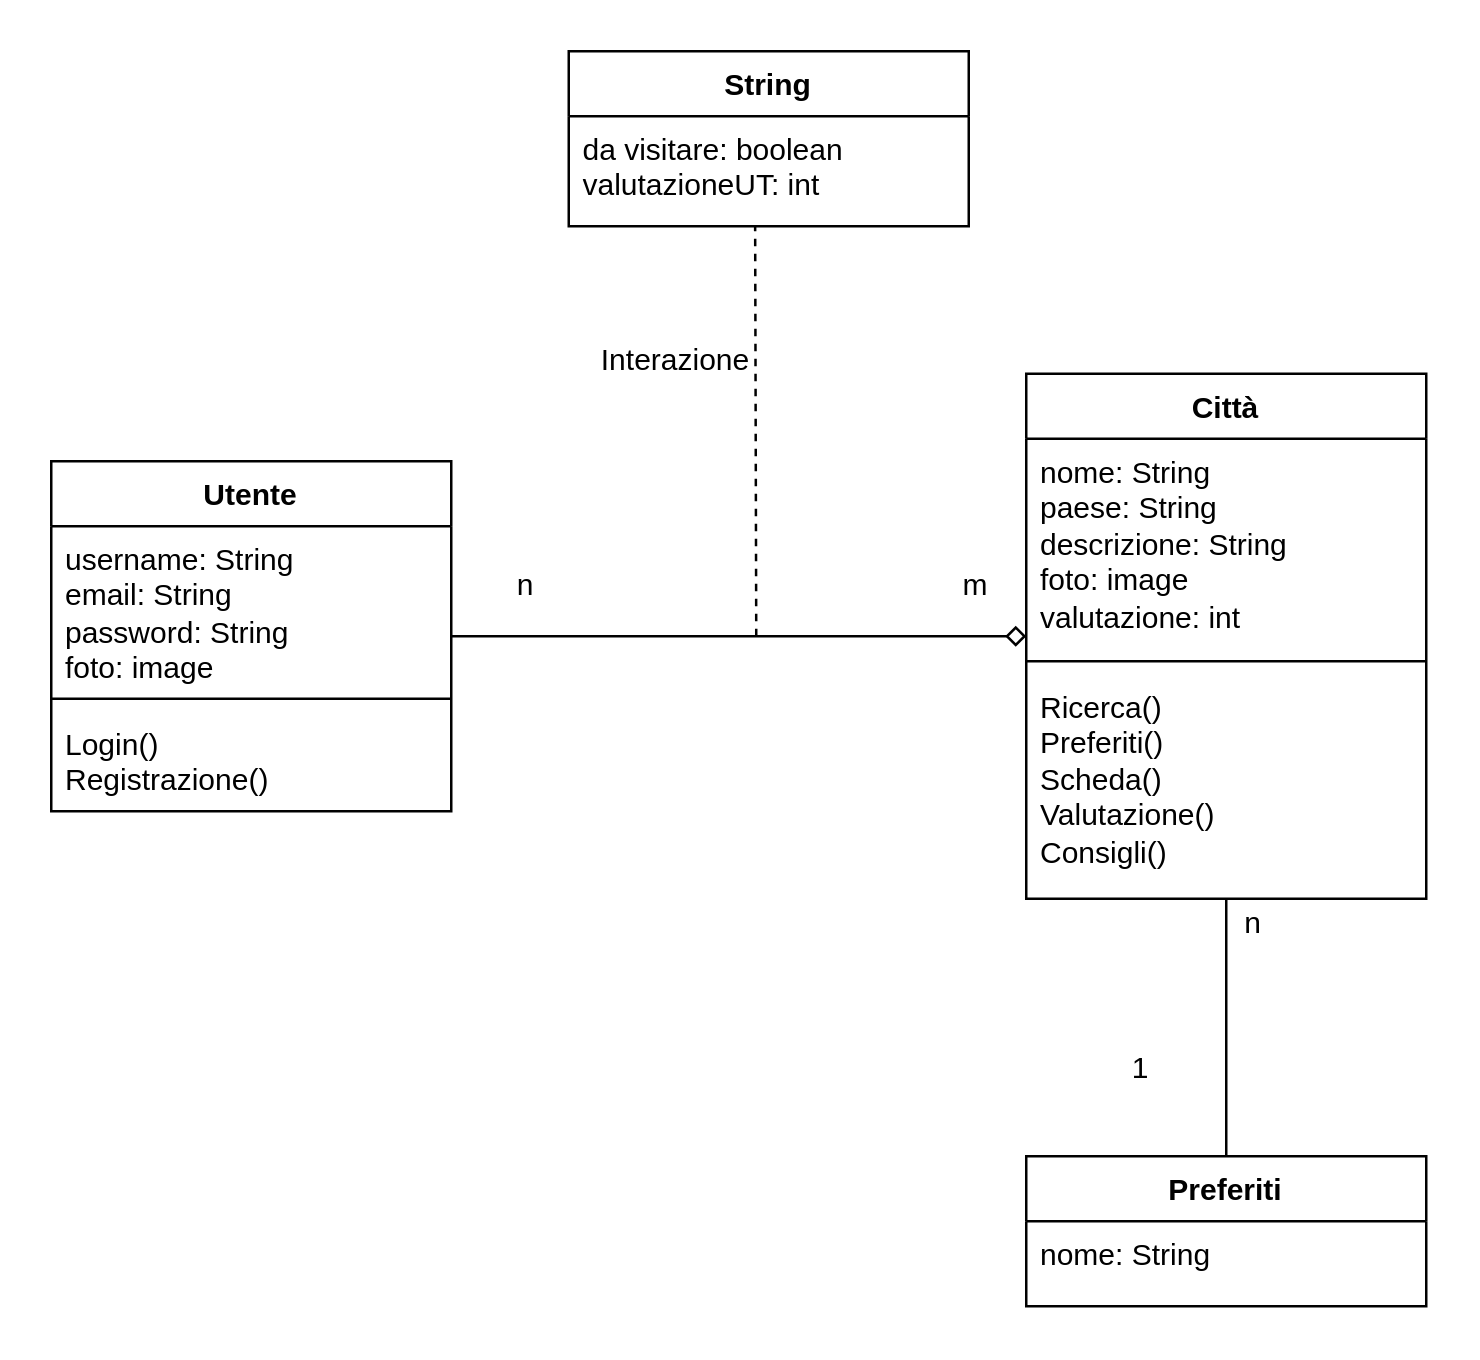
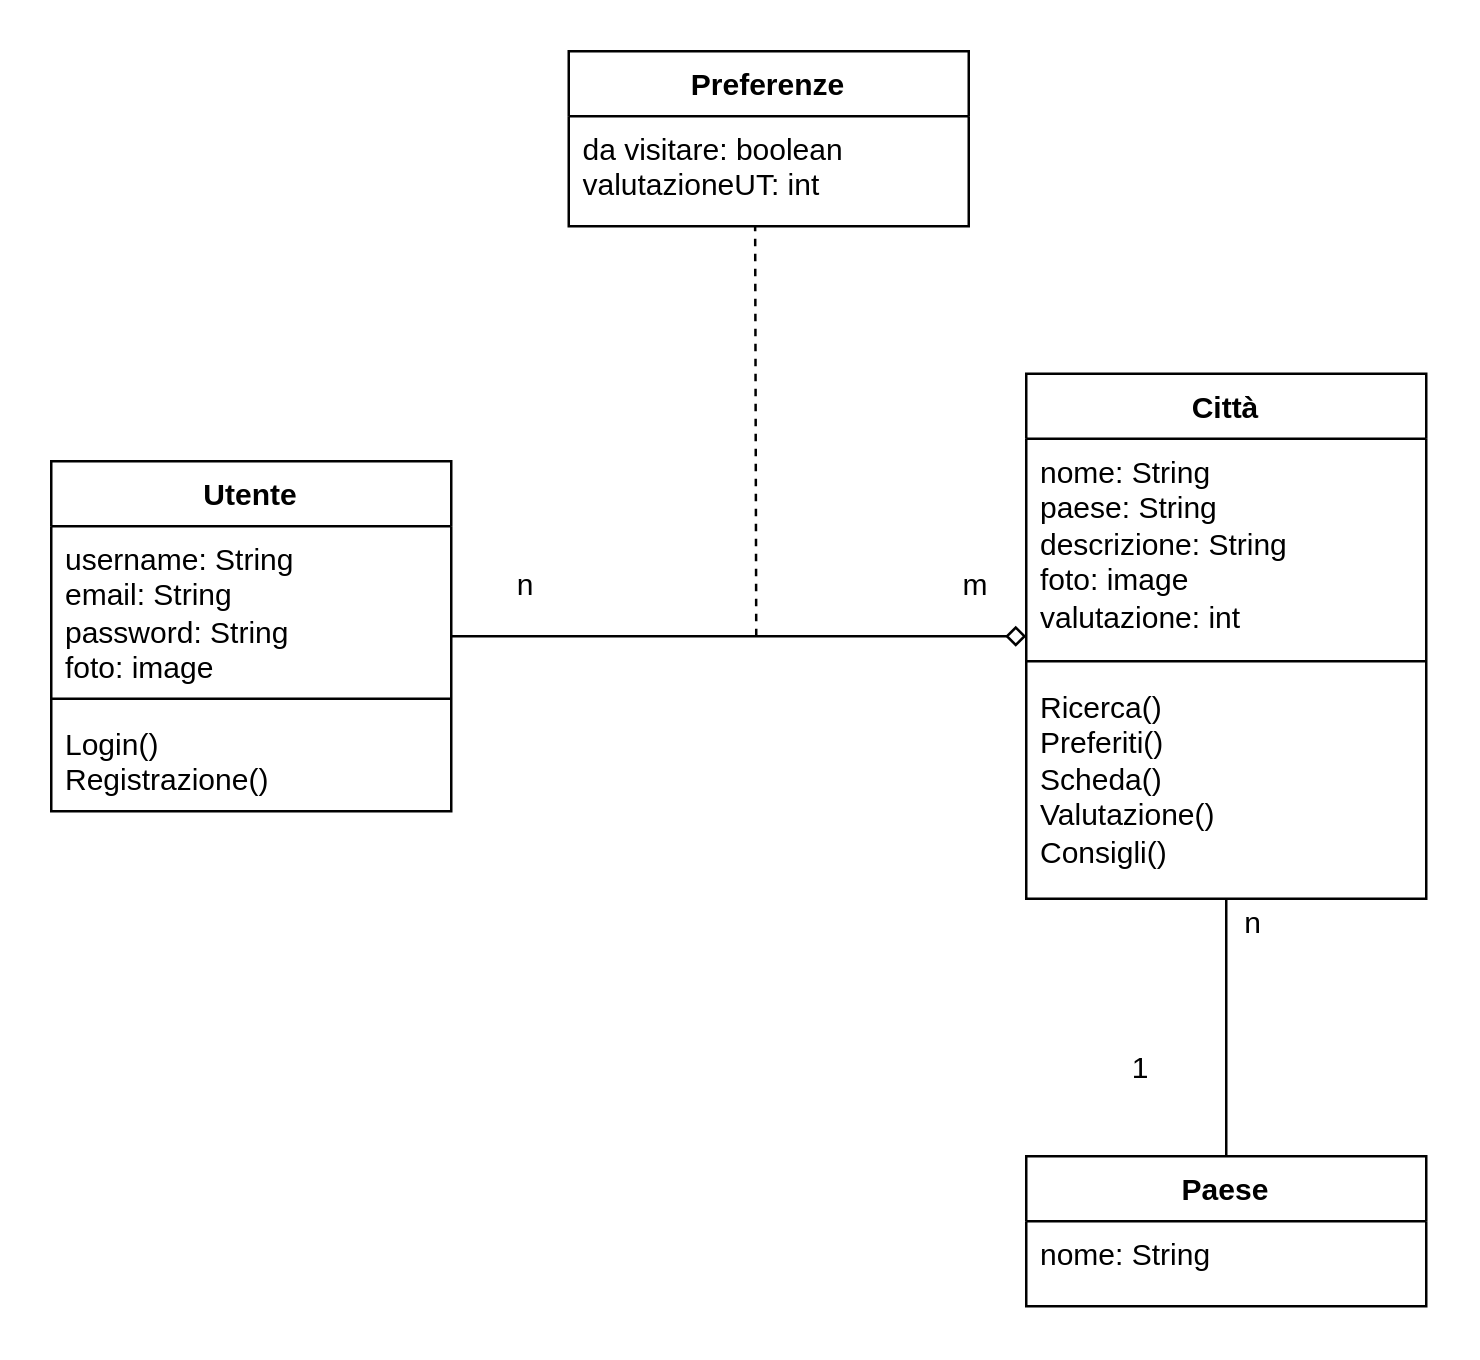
node "String": label "String" -> "Preferenze"
node "Interazione": removed
node "Preferiti": label "Preferiti" -> "Paese"
